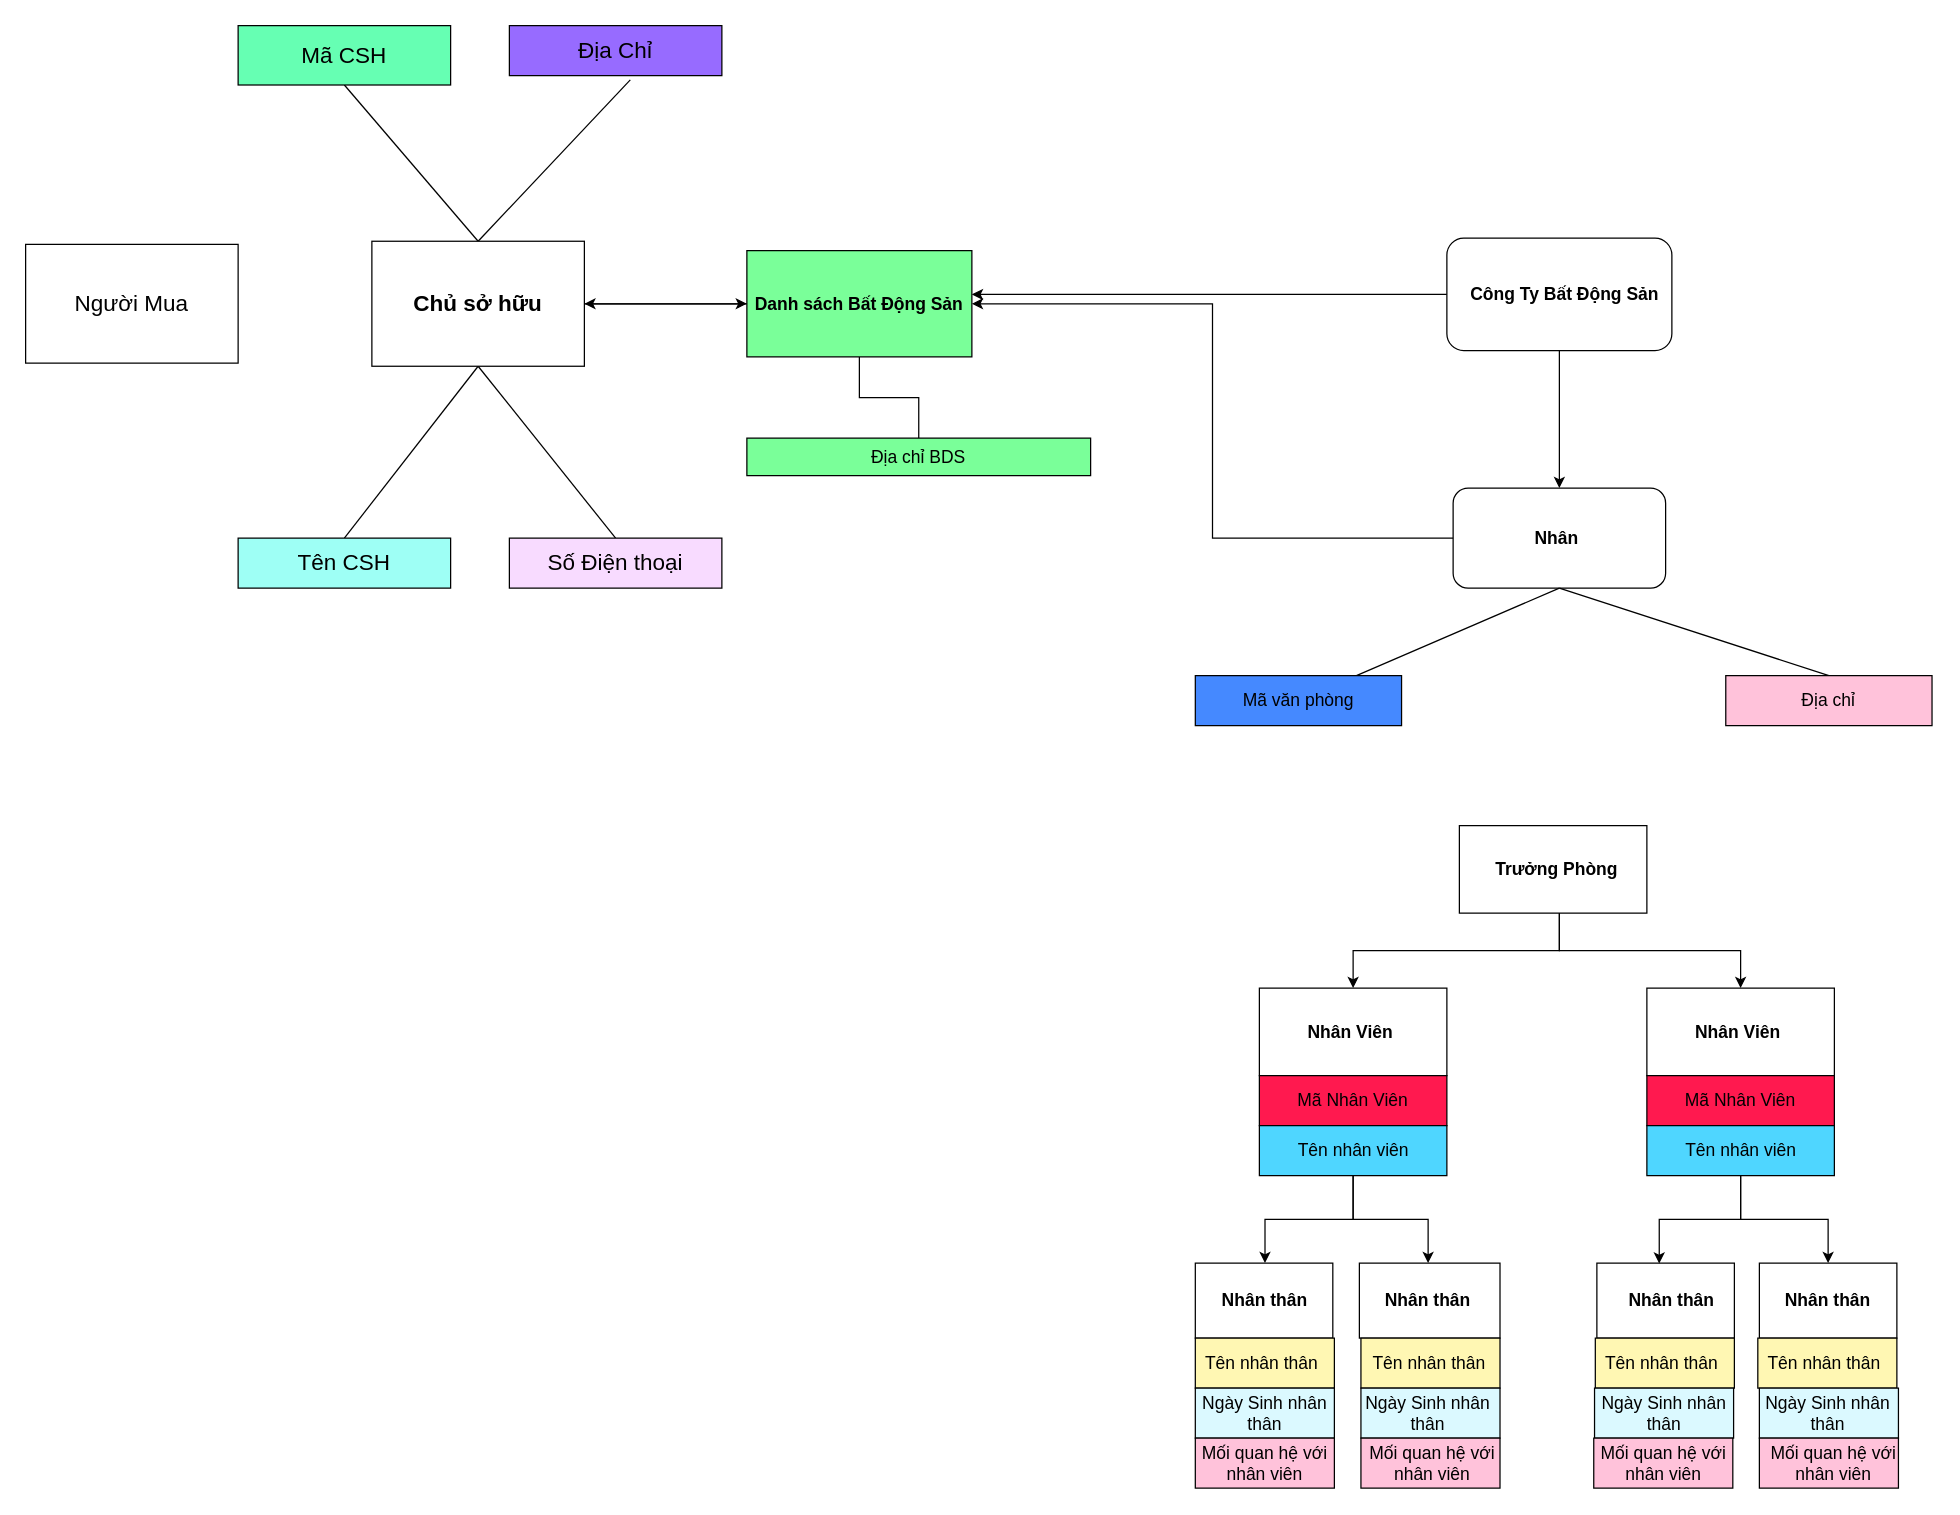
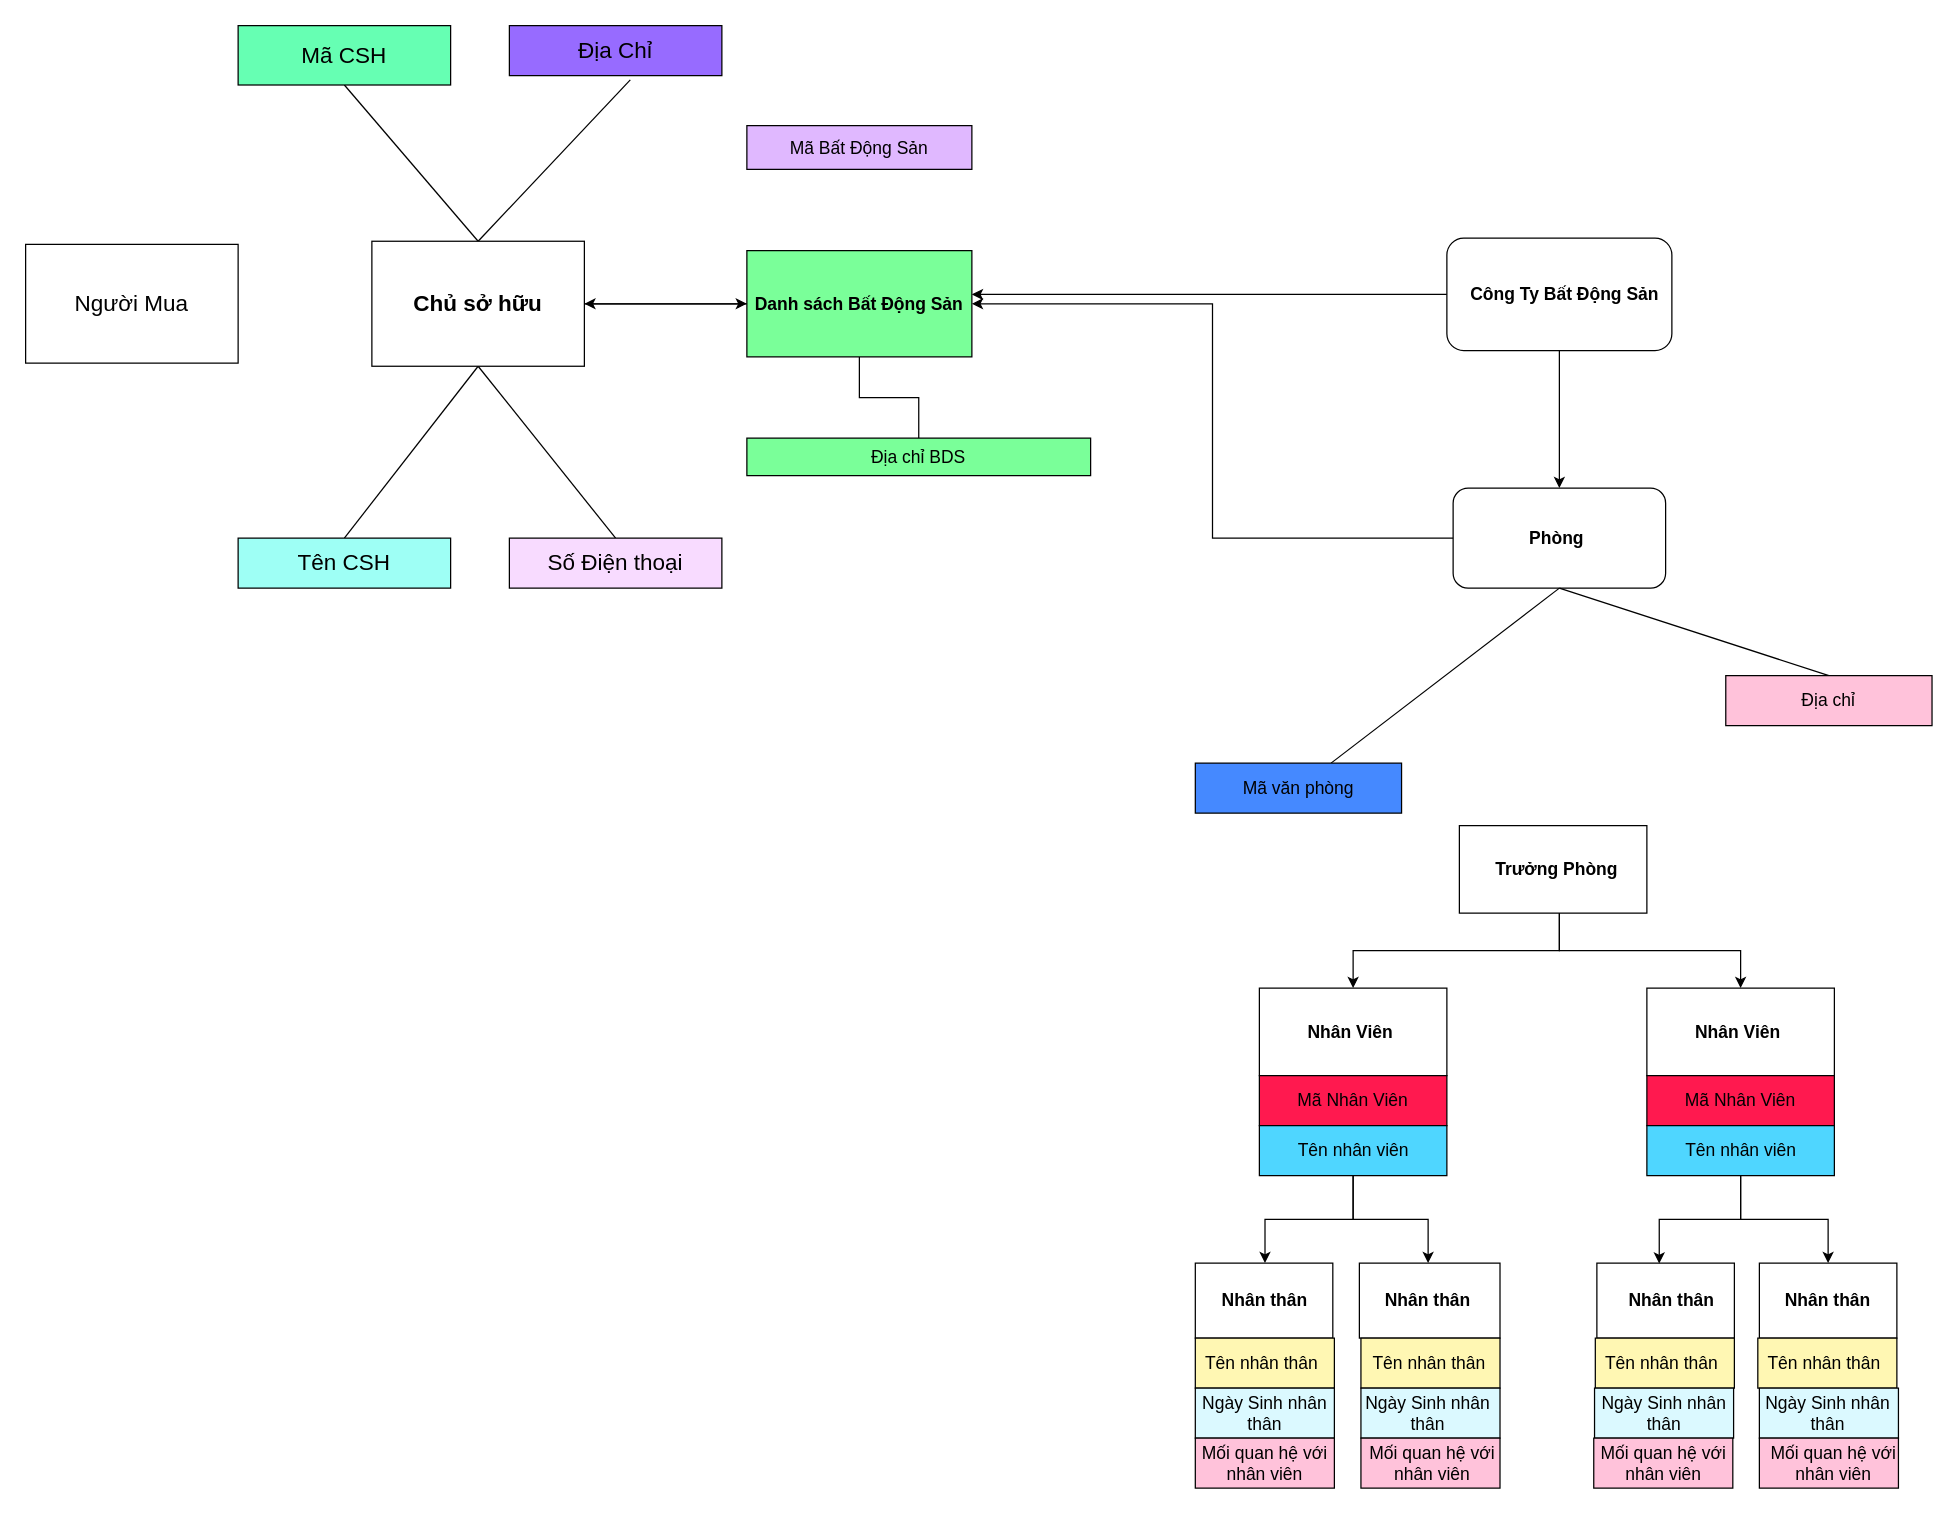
node "Mã Bất Động Sản": added
node "Nhân": label "Nhân" -> "Phòng"
node "Mã văn phòng": moved (1298, 701) -> (1298, 788)
